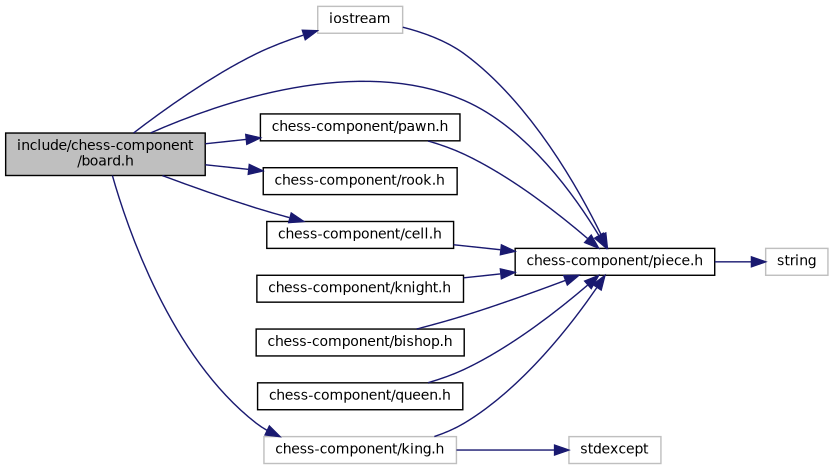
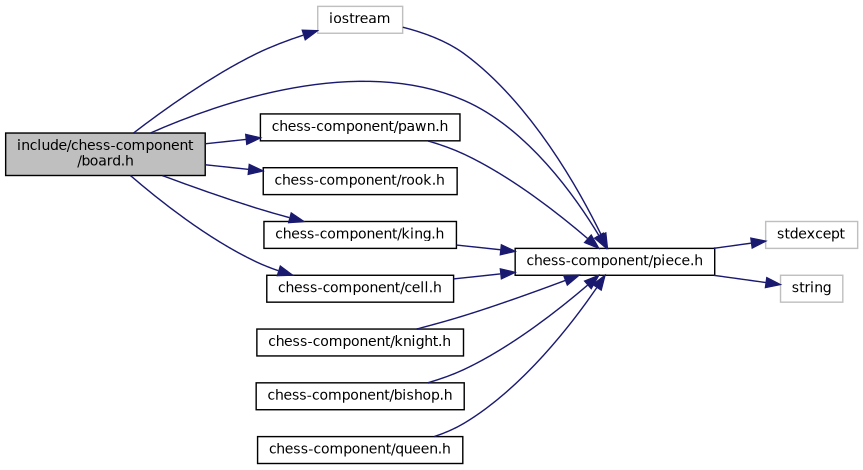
node "chess-component/king.h": color grey75 -> black
edge "chess-component/king.h" -> "stdexcept": now "chess-component/piece.h" -> "stdexcept"
